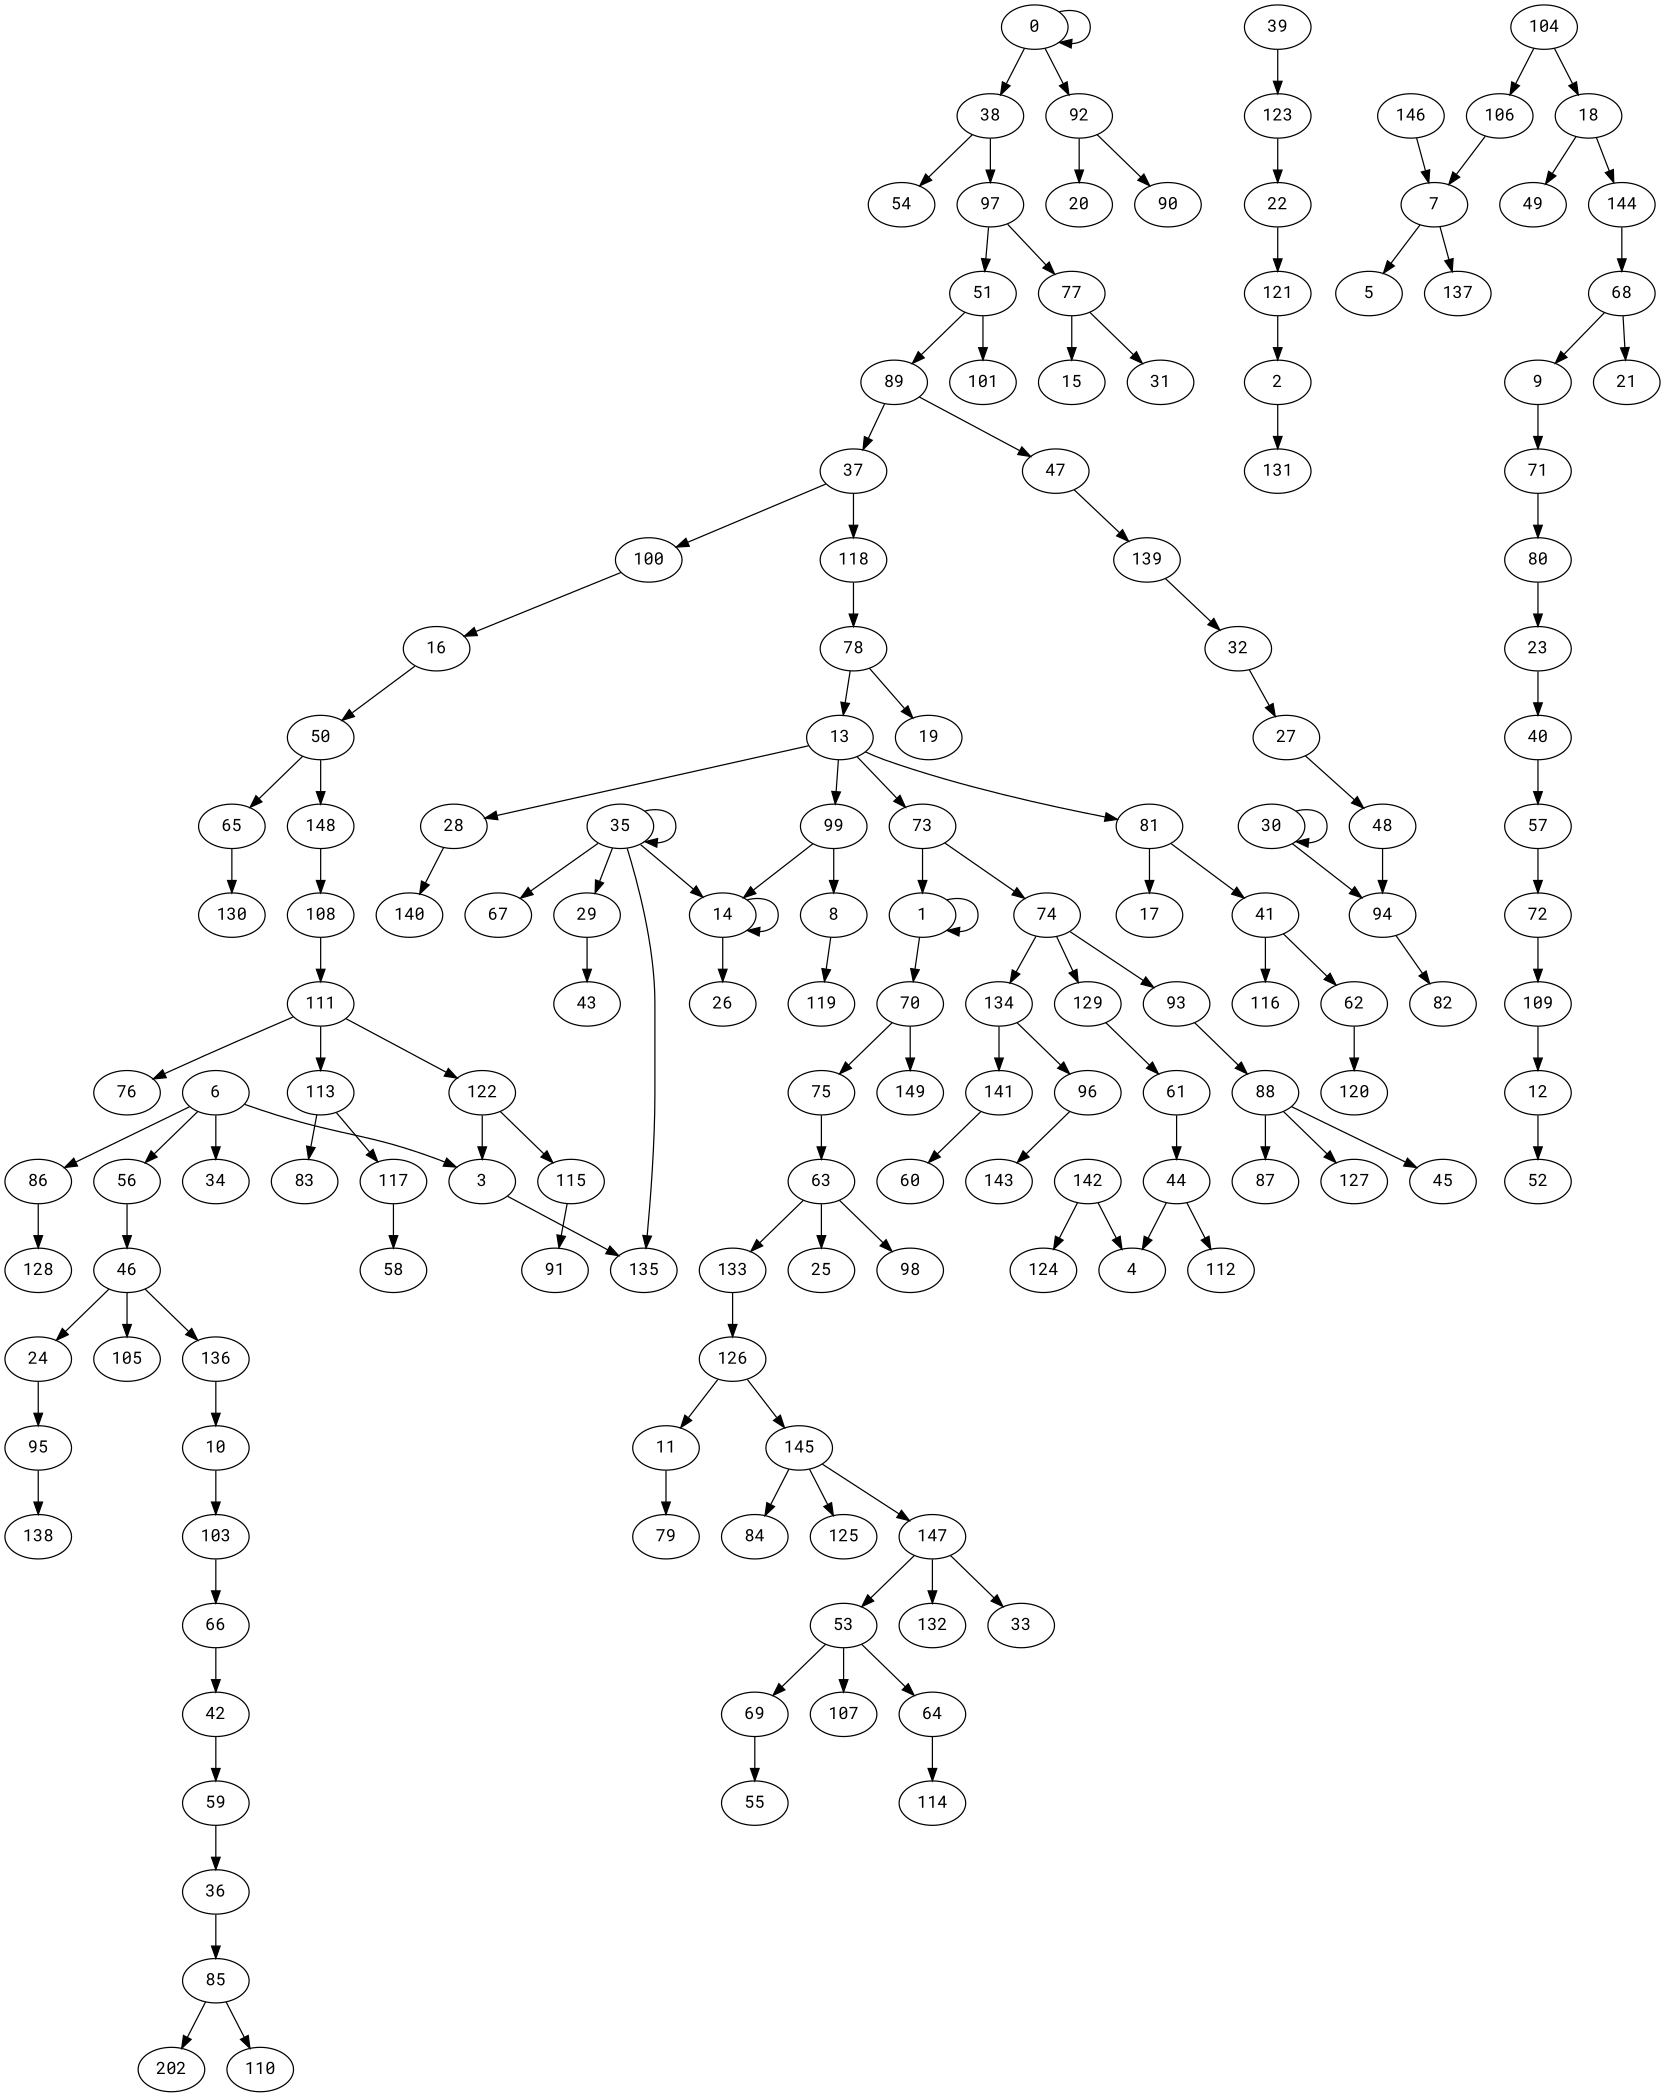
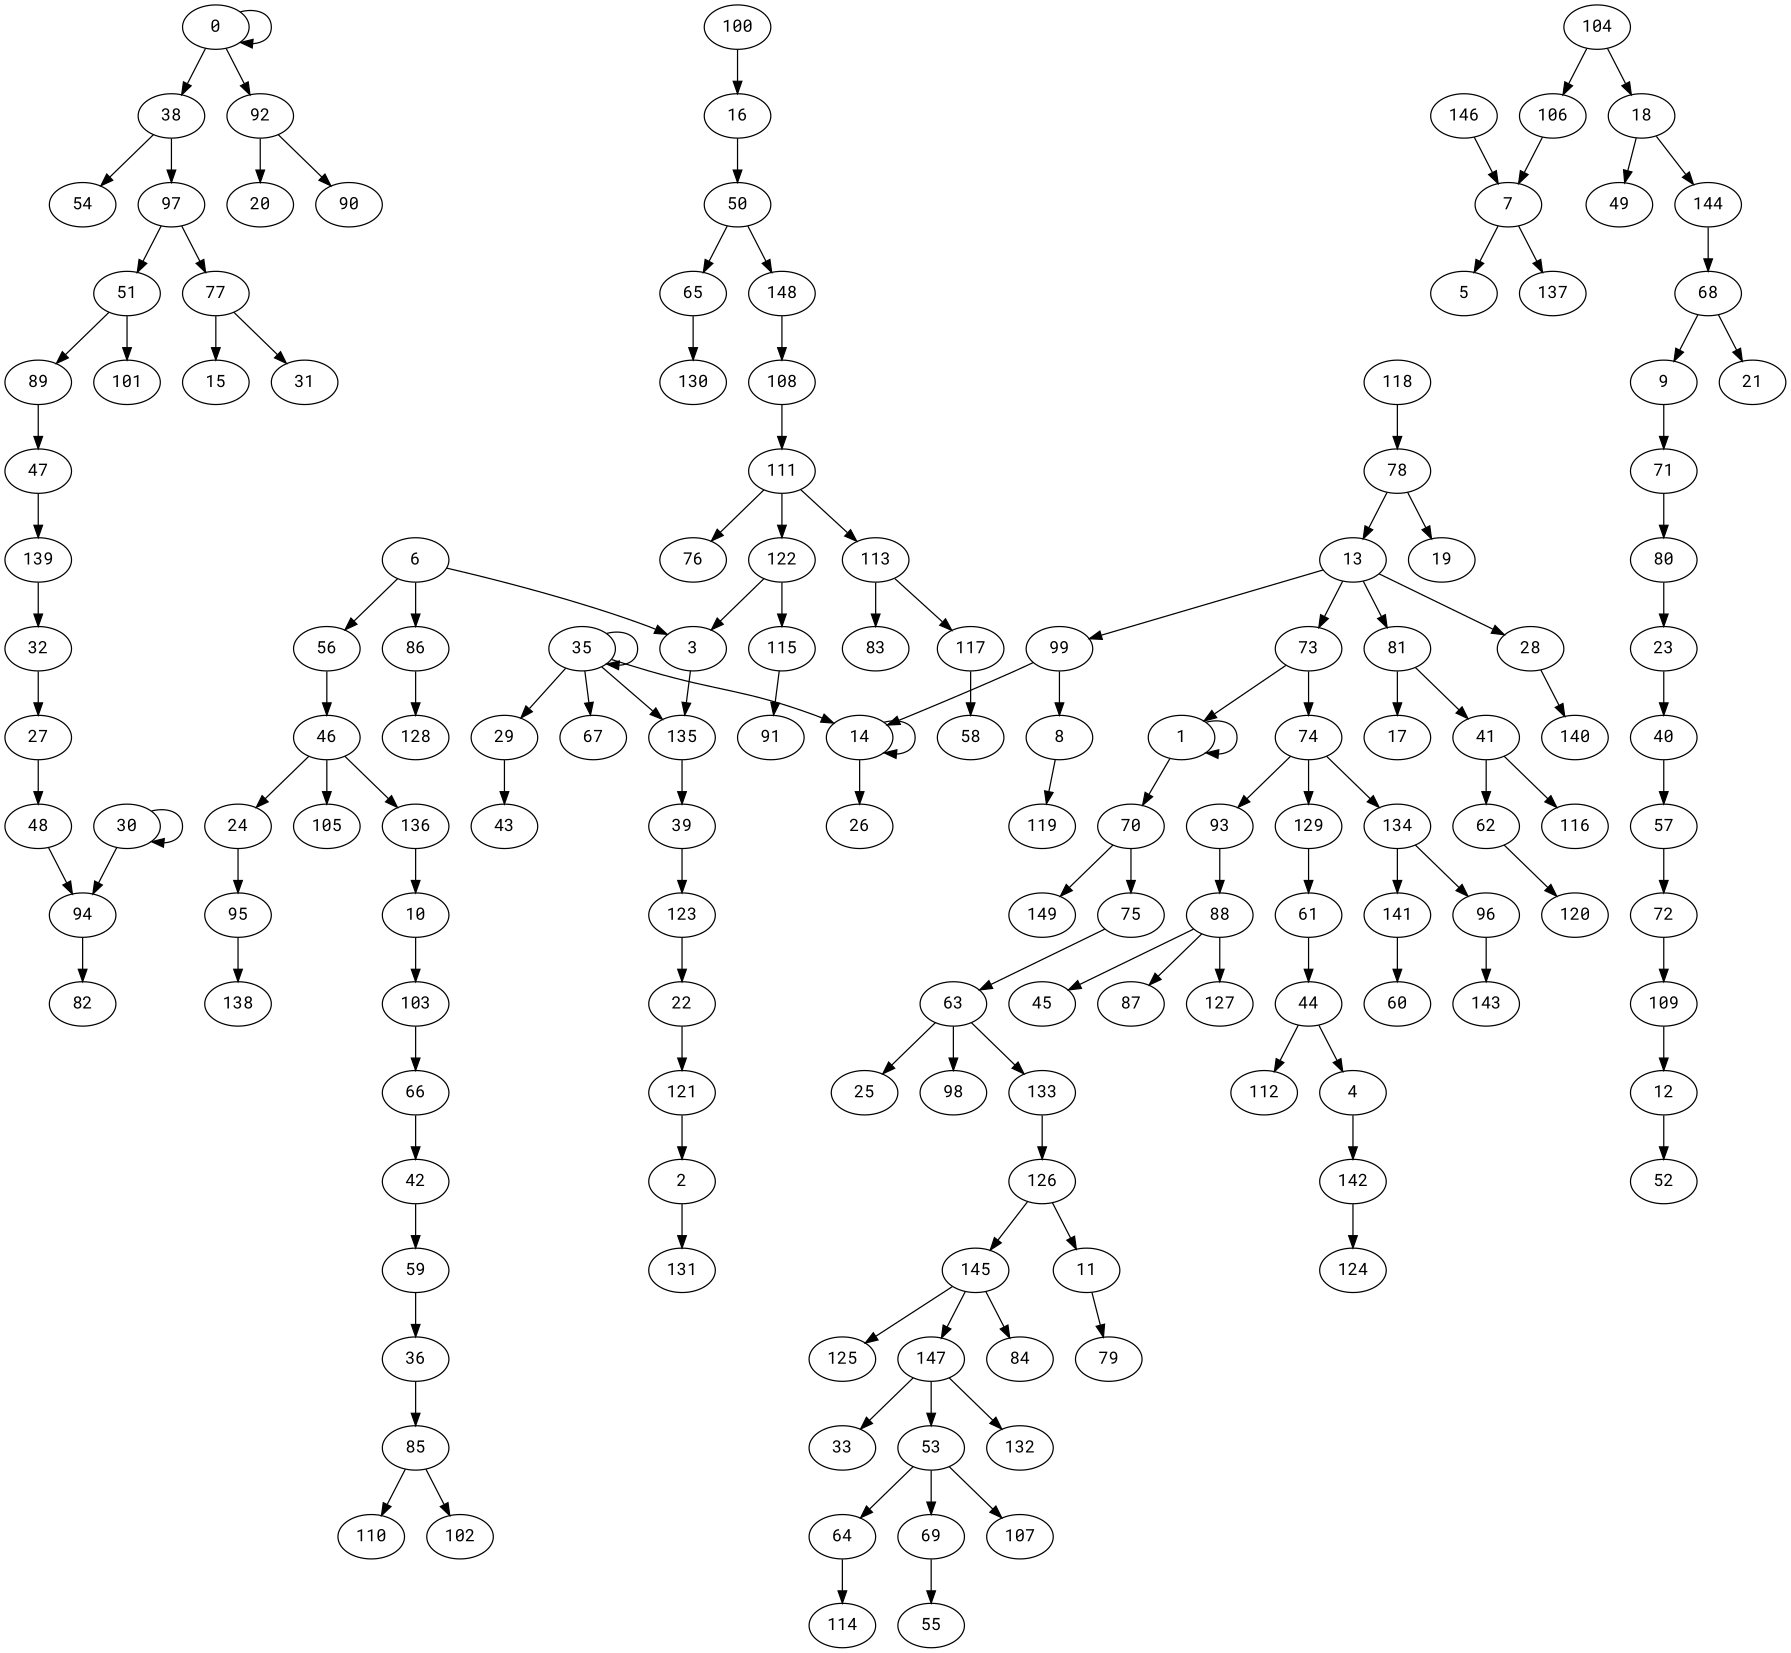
node "37": removed
edge "135" -> "39": added
node "34": removed
edge "142" -> "4": reversed
node "202": label "202" -> "102"
